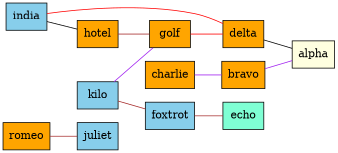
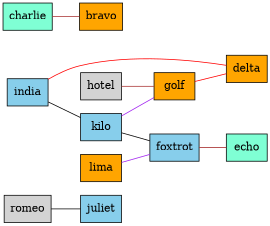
edge "india" -- "hotel": now "india" -- "kilo"
node "hotel": fillcolor orange -> lightgrey
node "alpha": removed
node "charlie": fillcolor orange -> aquamarine
edge "charlie" -- "bravo": color purple -> brown
edge "kilo" -- "foxtrot": color brown -> black
node "romeo": fillcolor orange -> lightgrey
edge "romeo" -- "juliet": color brown -> black
node "lima": added
